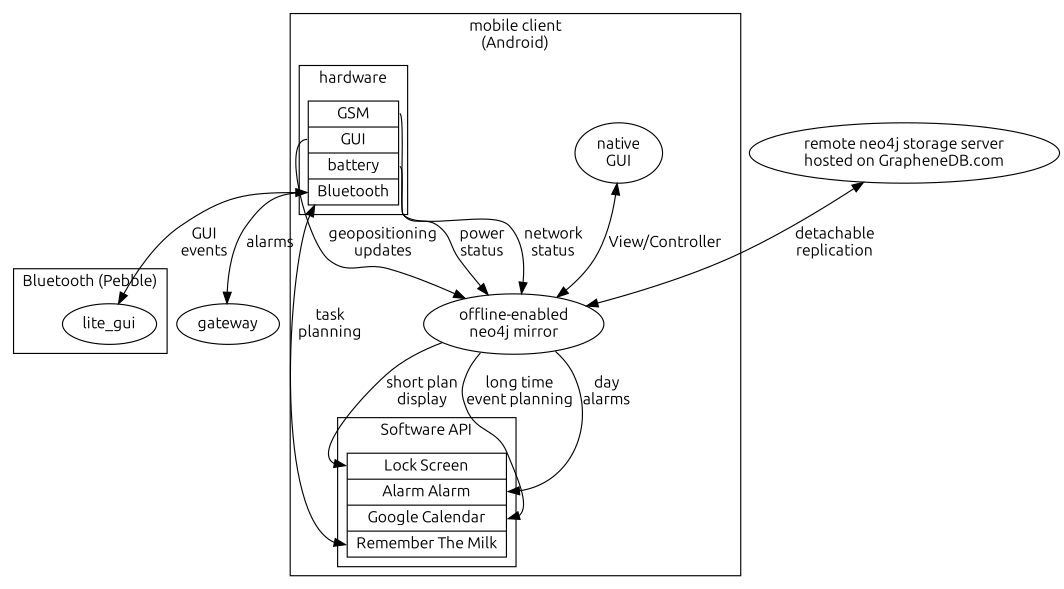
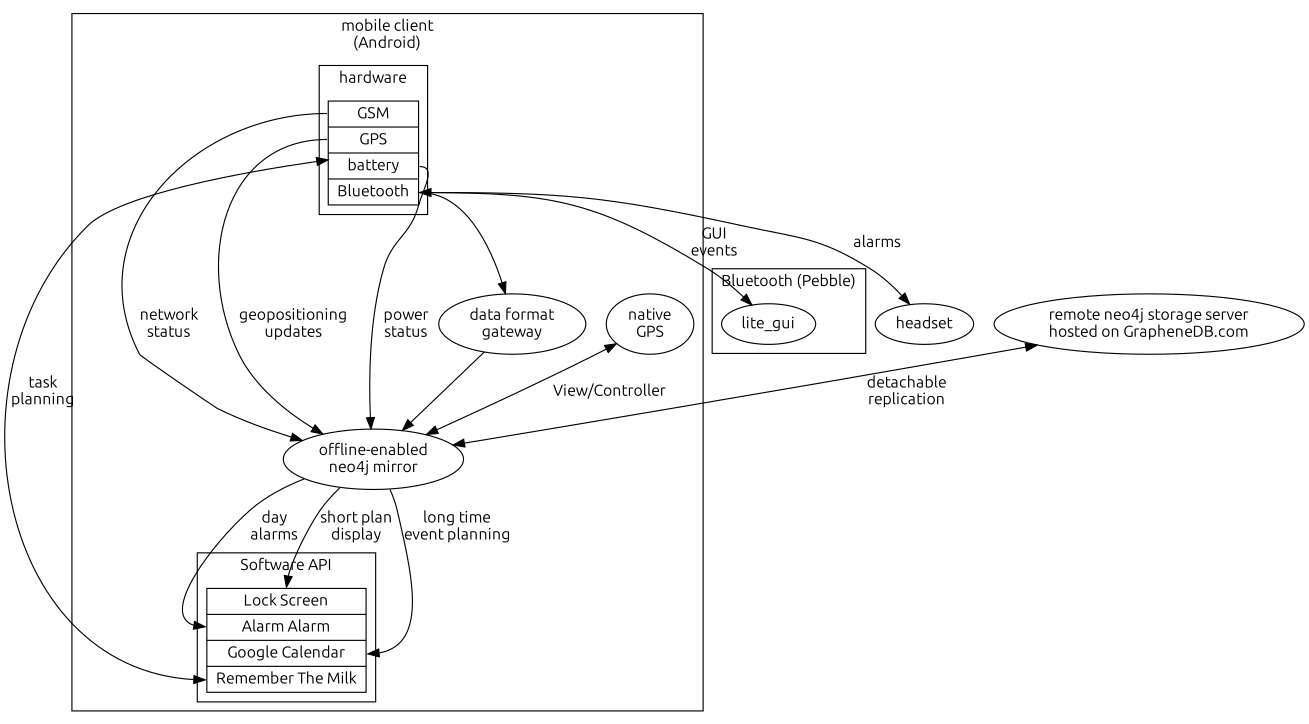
node "GSM": text "GUI" -> "GPS"
node "native GUI": label "native GUI" -> "native GPS"
node "gateway": label "gateway" -> "headset"
node "data format gateway": added
